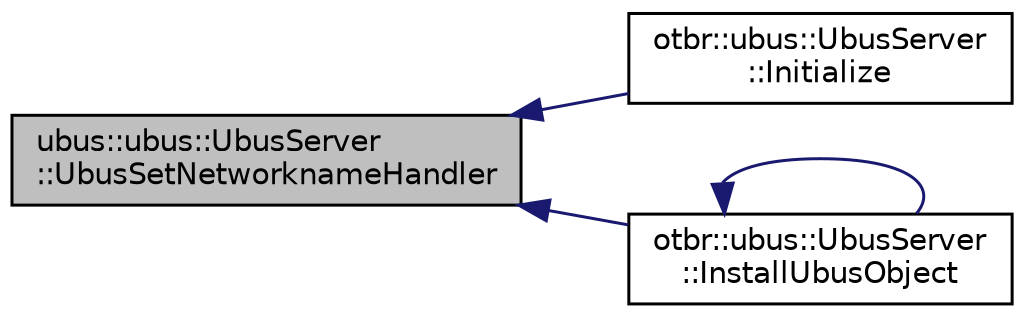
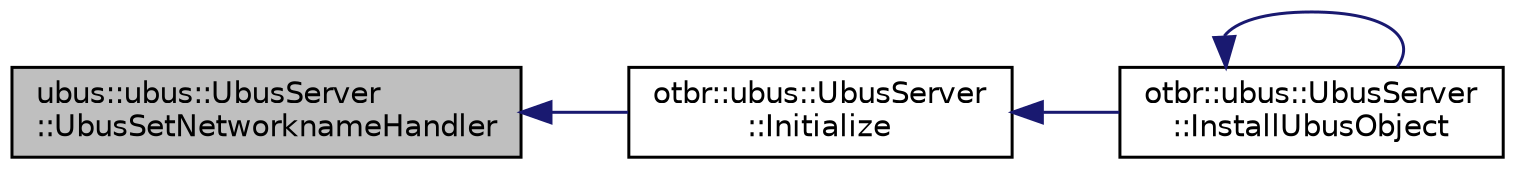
edge "otbr::ubus::UbusServer ::InstallUbusObject" -> "ubus::ubus::UbusServer ::UbusSetNetworknameHandler": now "otbr::ubus::UbusServer ::InstallUbusObject" -> "otbr::ubus::UbusServer ::Initialize"
